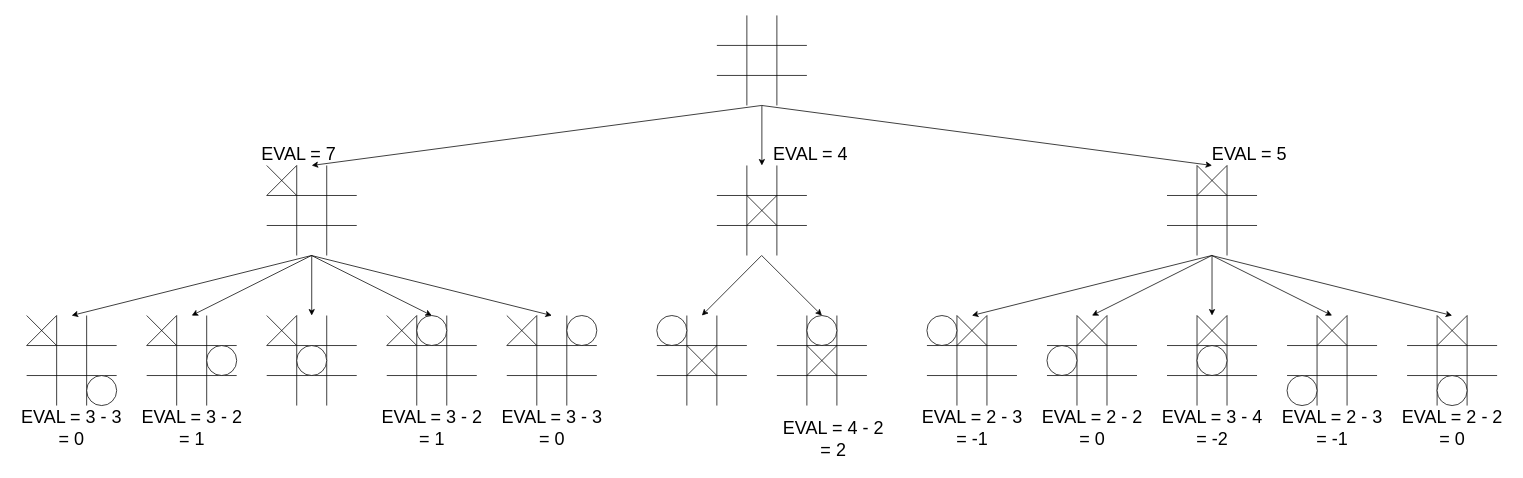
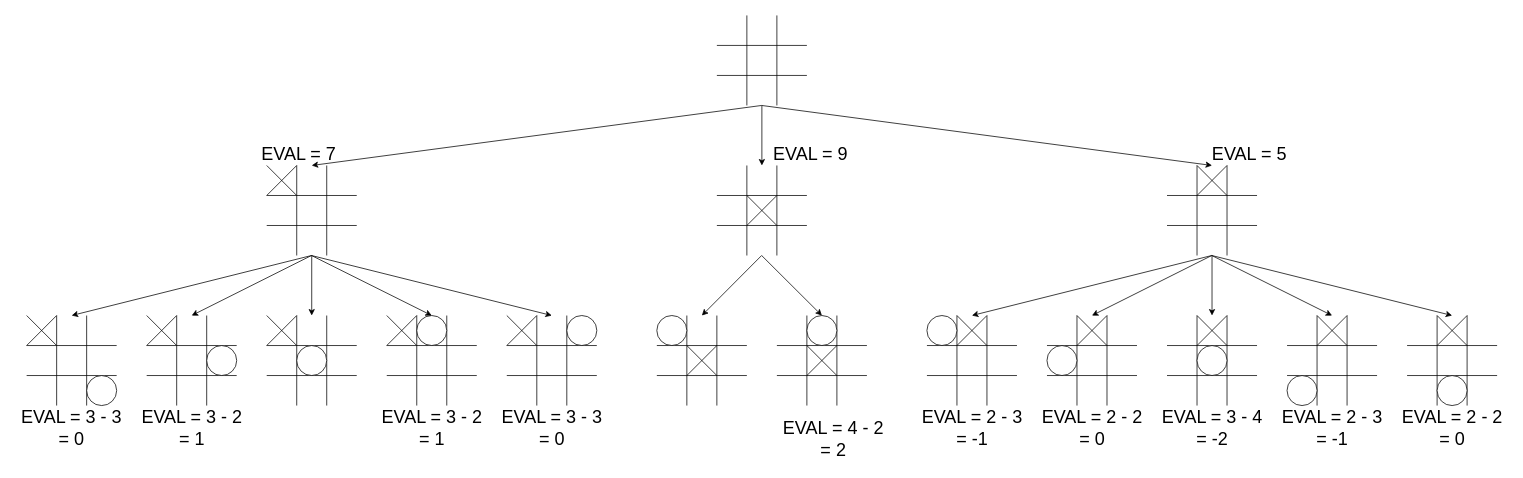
node "EVAL = 4": label "EVAL = 4" -> "EVAL = 9"
